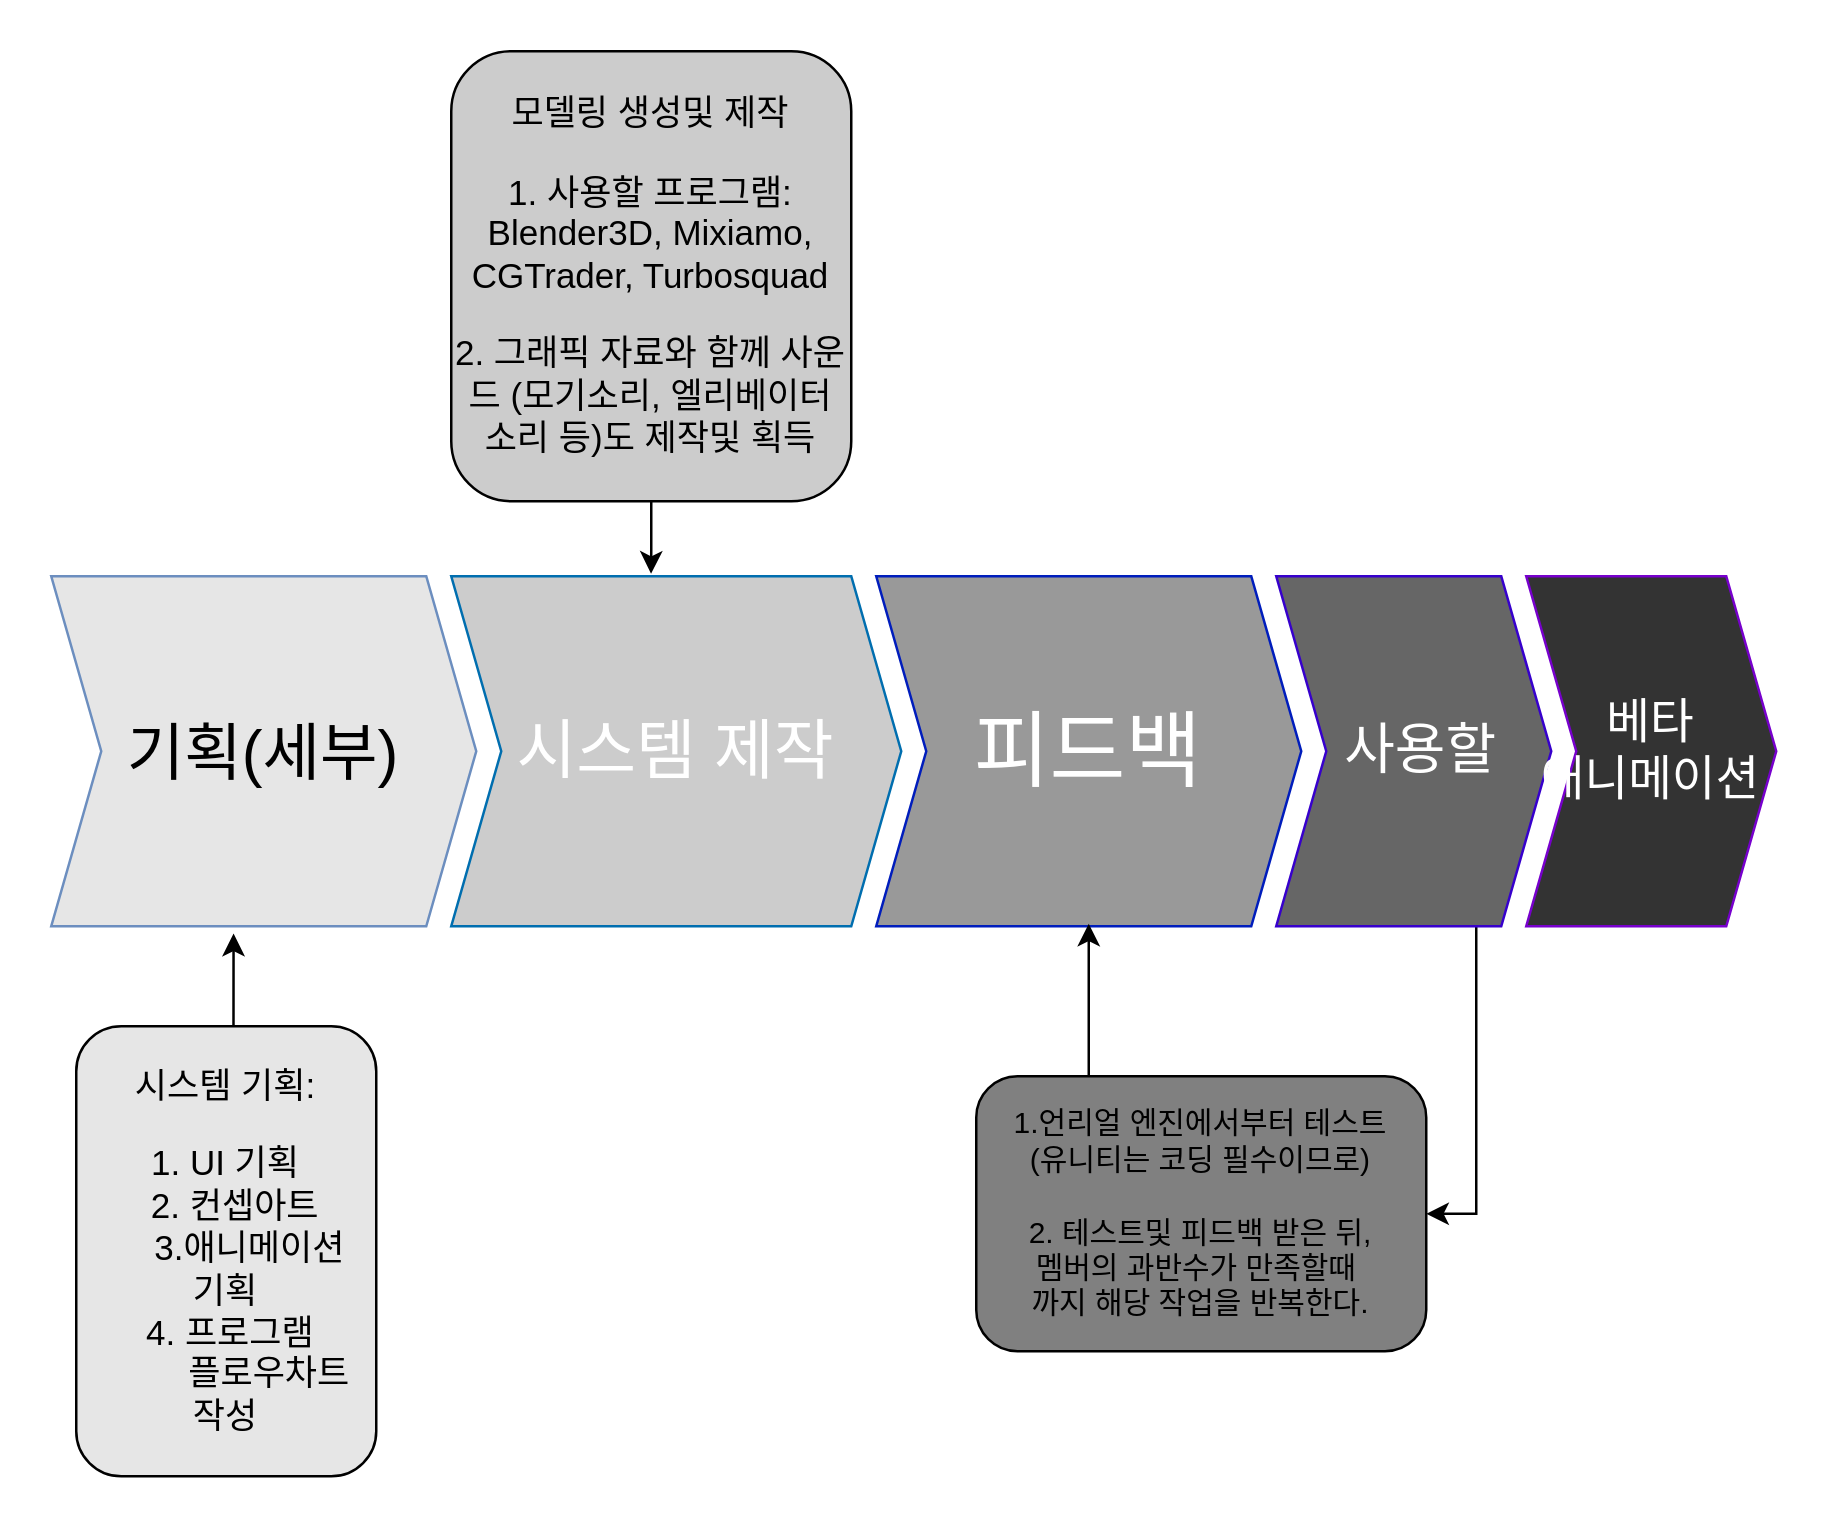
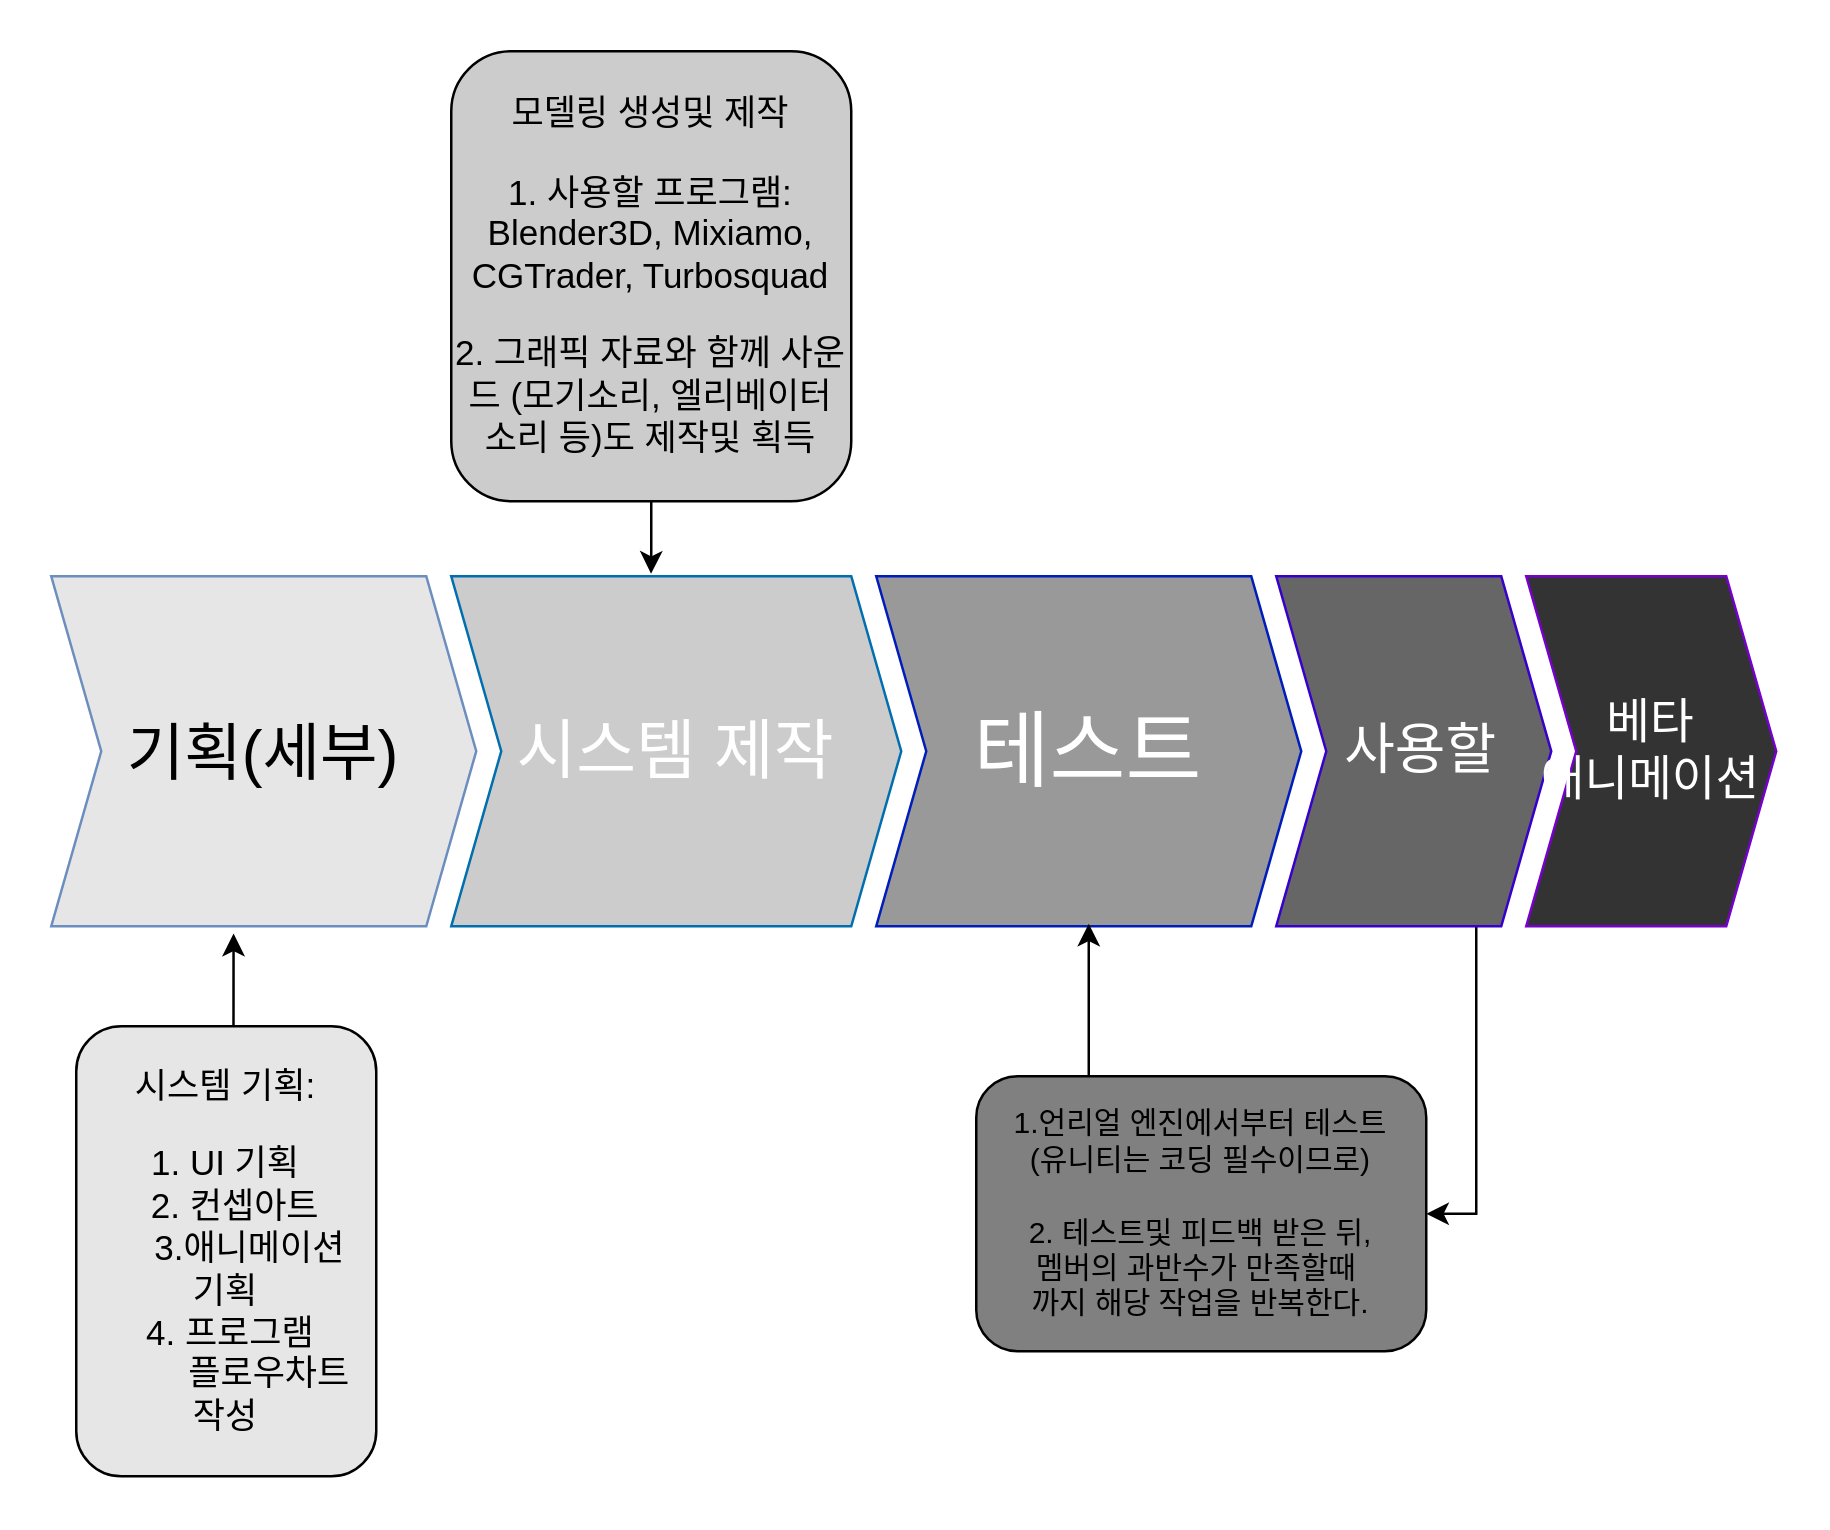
node "피드백": label "피드백" -> "테스트"
